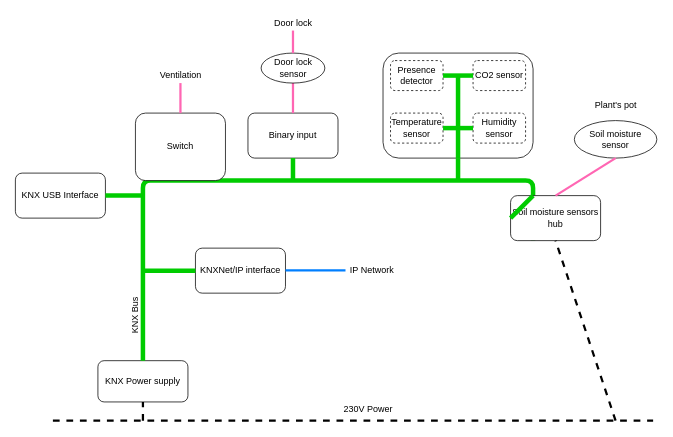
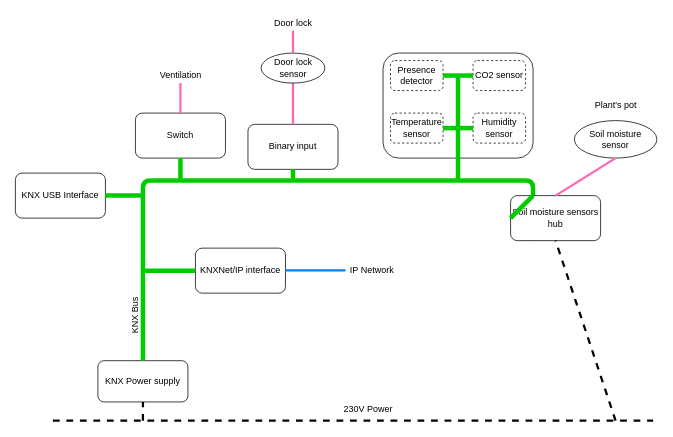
node "Binary input": moved (293, 135) -> (293, 147)
node "Switch": size 90x68 -> 90x45
